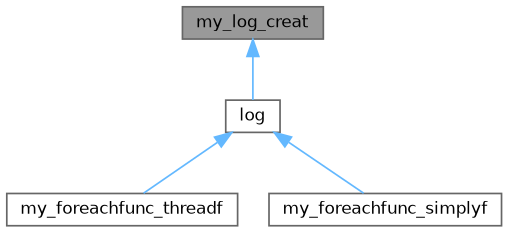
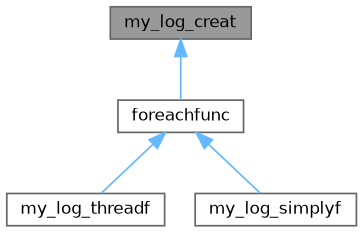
node "log": label "log" -> "foreachfunc"
node "my_foreachfunc_threadf": label "my_foreachfunc_threadf" -> "my_log_threadf"
node "my_foreachfunc_simplyf": label "my_foreachfunc_simplyf" -> "my_log_simplyf"
